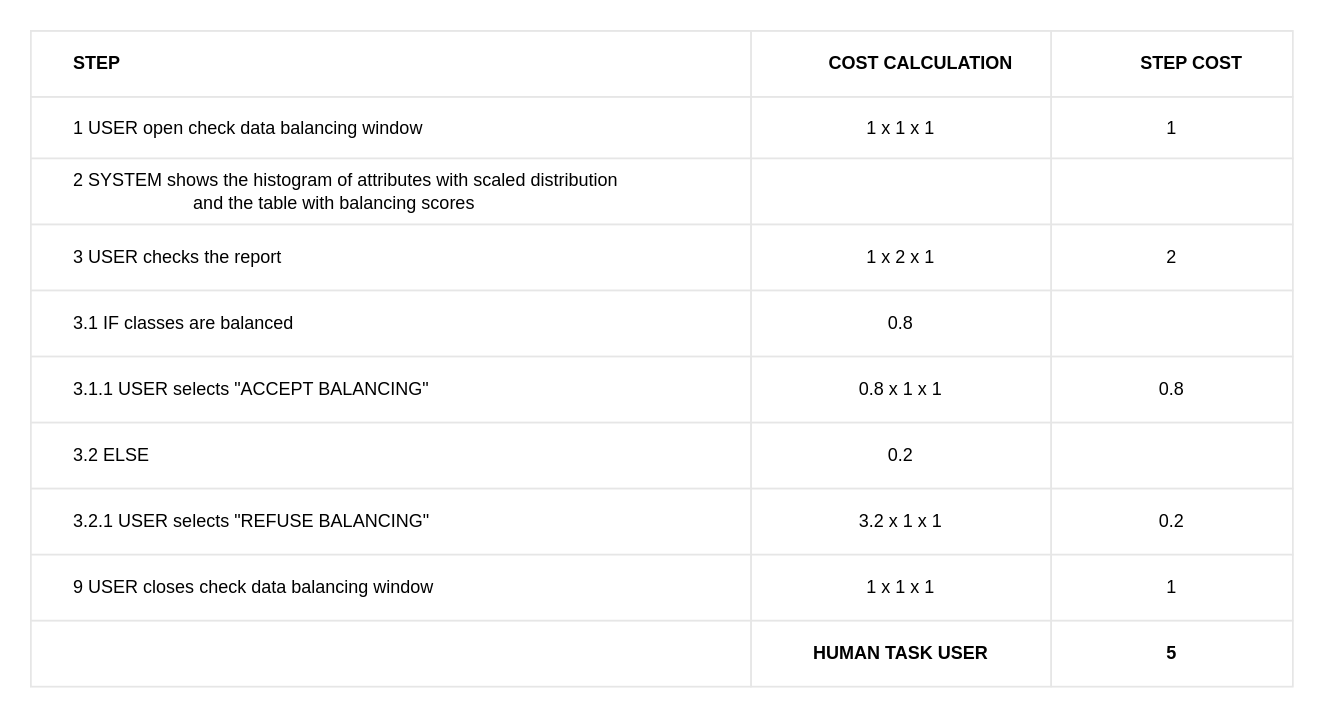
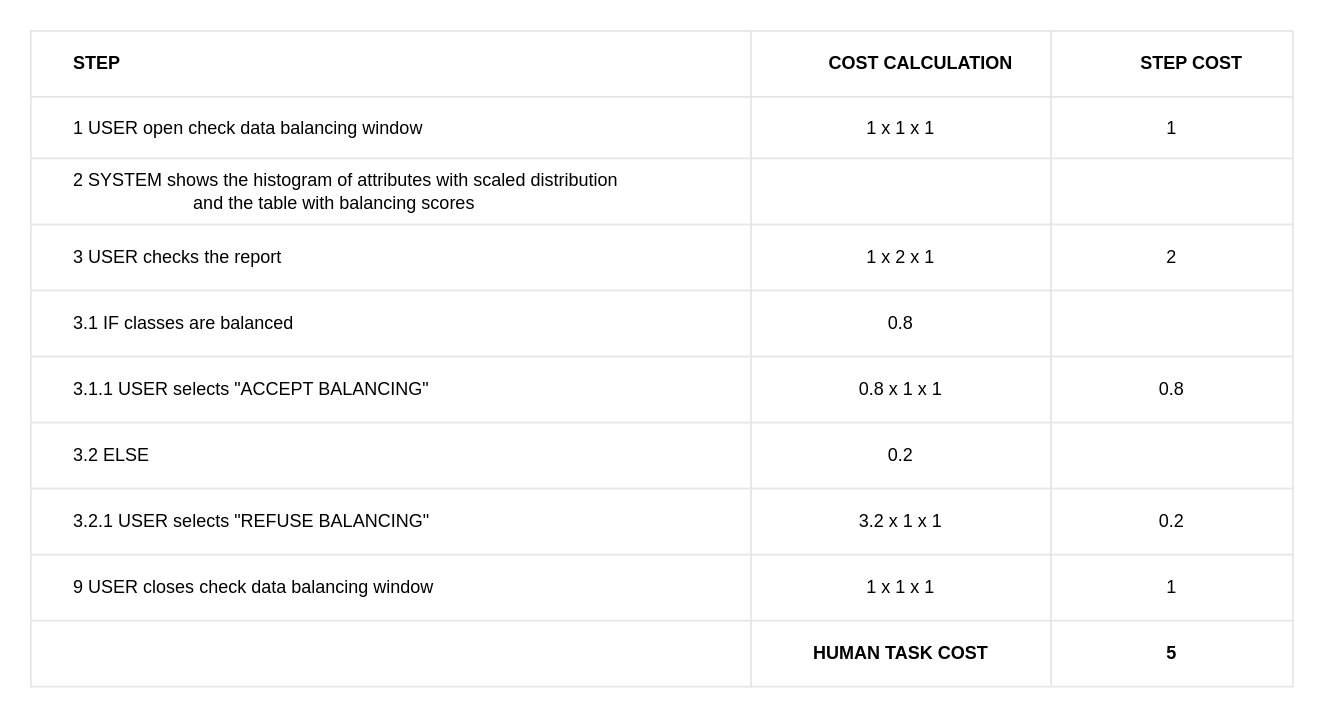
node "HUMAN TASK USER": label "HUMAN TASK USER" -> "HUMAN TASK COST"
